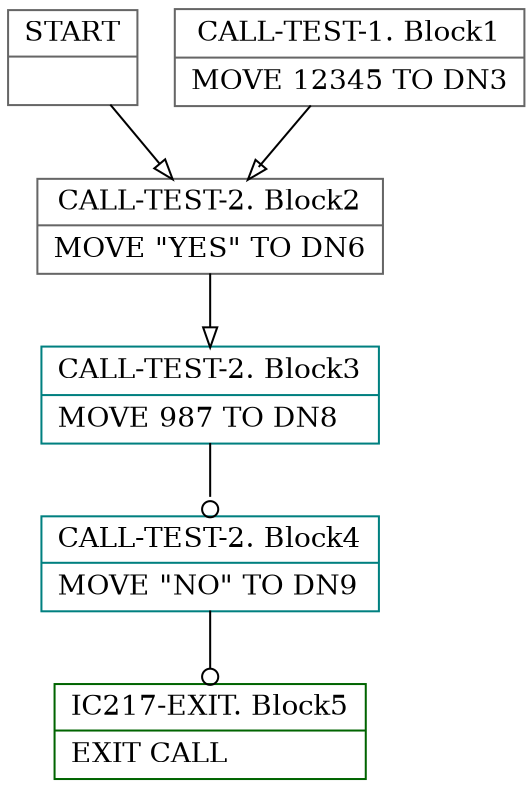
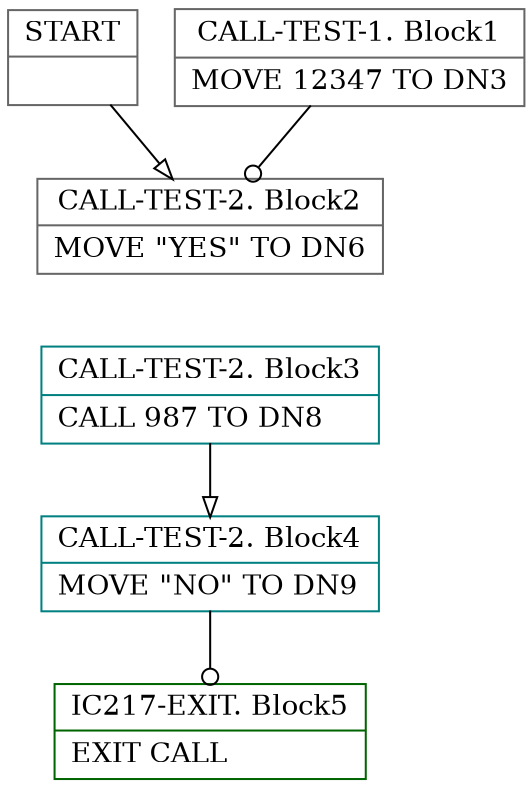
node "CALL-TEST-1. Block1": text "MOVE 12345 TO DN3" -> "MOVE 12347 TO DN3"
edge "CALL-TEST-1. Block1" -> "CALL-TEST-2. Block2": arrowhead onormal -> odot
edge "CALL-TEST-2. Block2" -> "CALL-TEST-2. Block3": removed
node "CALL-TEST-2. Block3": text "MOVE 987 TO DN8" -> "CALL 987 TO DN8"
edge "CALL-TEST-2. Block3" -> "CALL-TEST-2. Block4": arrowhead odot -> onormal
